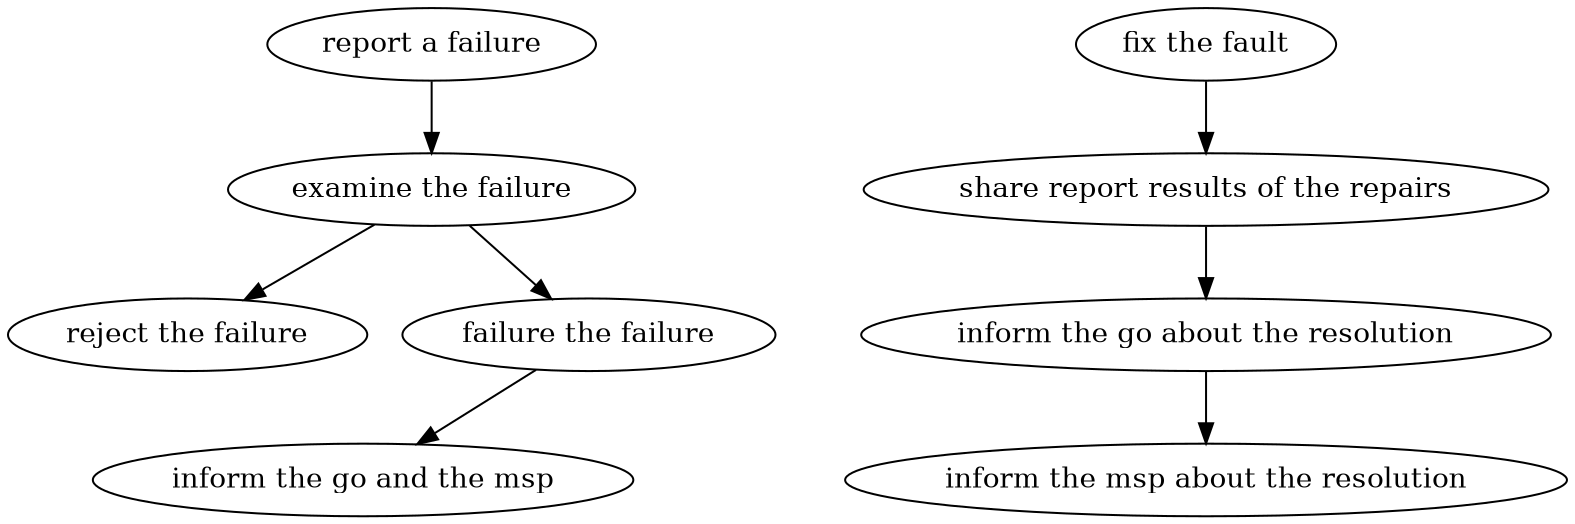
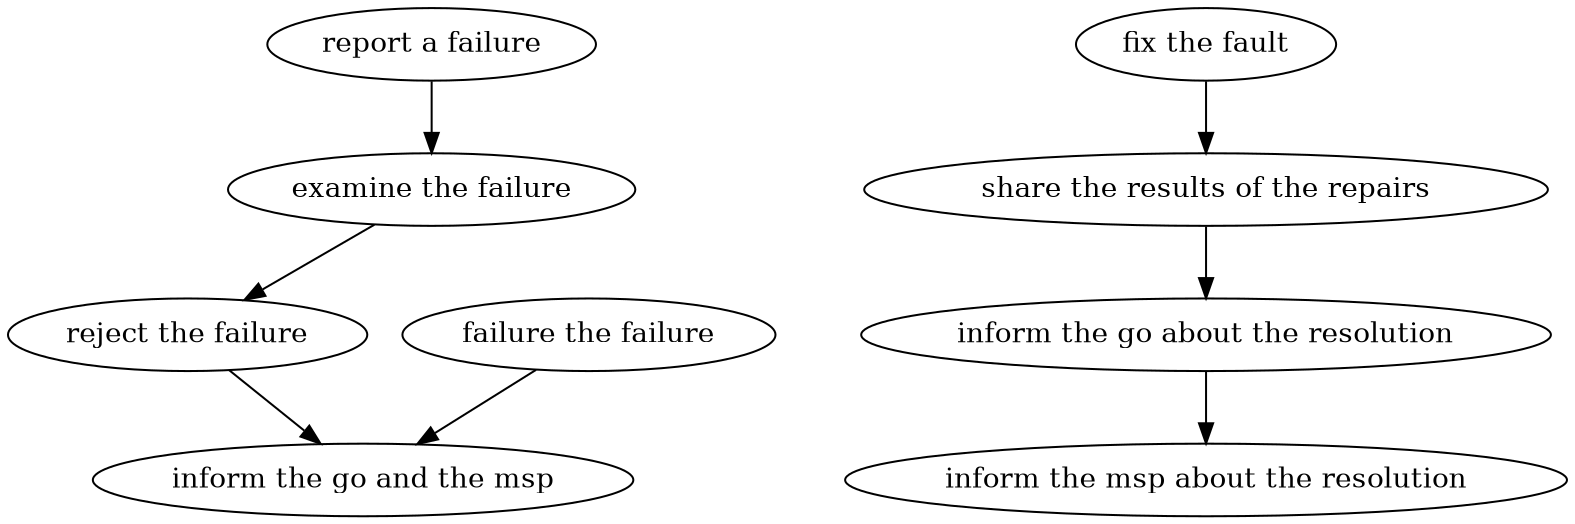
node "share report results of the repairs": label "share report results of the repairs" -> "share the results of the repairs"
edge "examine the failure" -> "failure the failure": removed
edge "reject the failure" -> "inform the go and the msp": added
